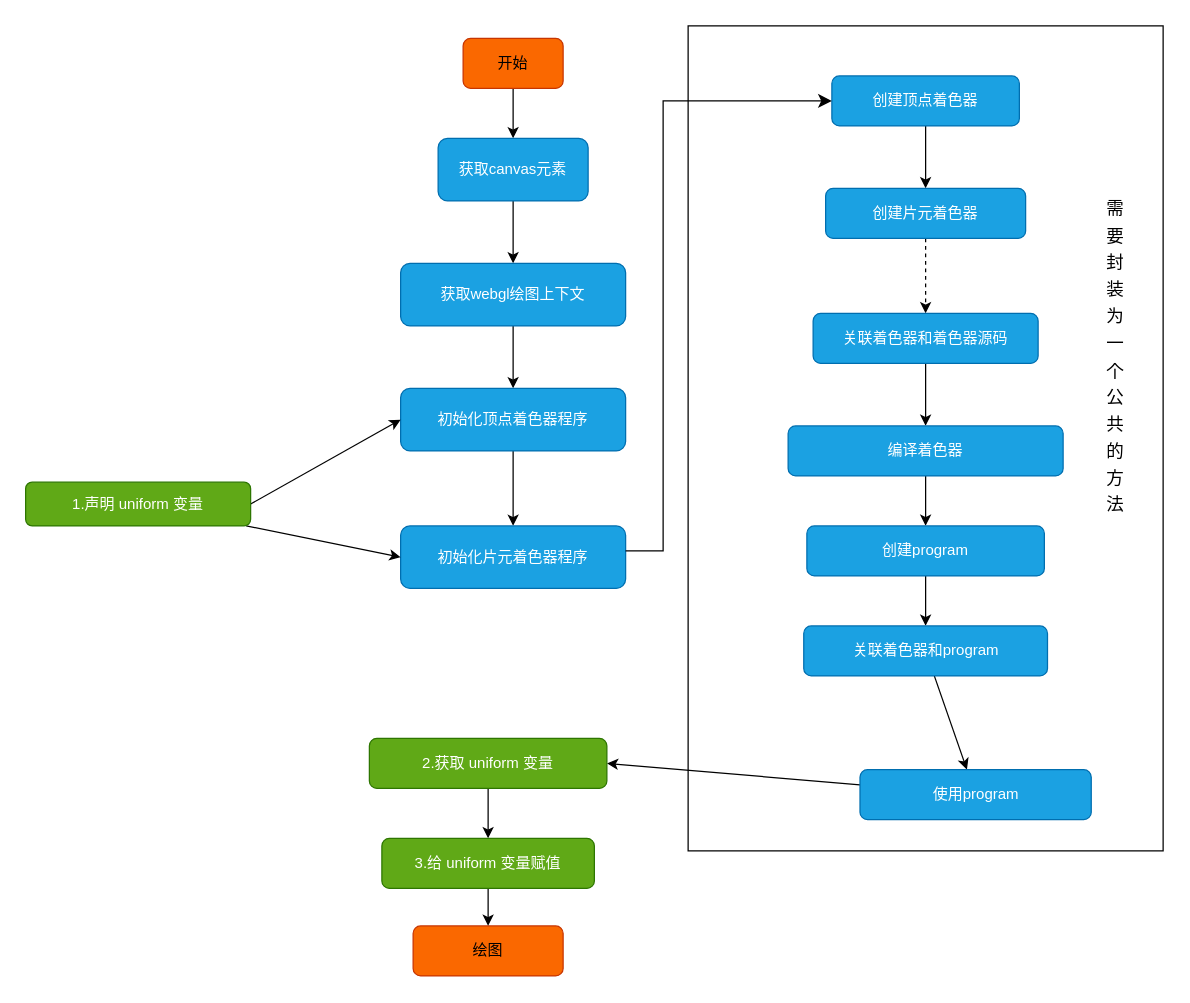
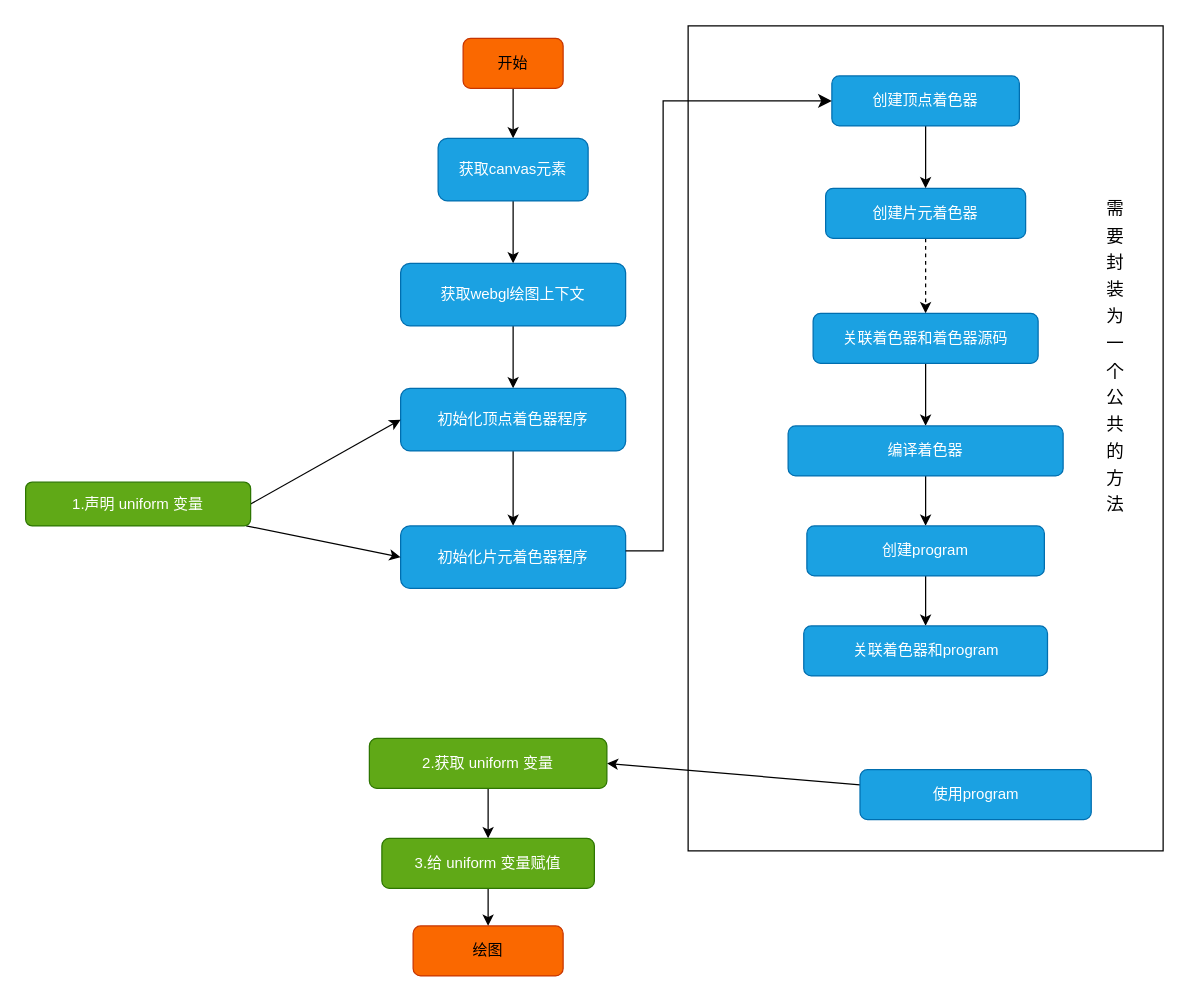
edge "关联着色器和program" -> "使用program": removed
